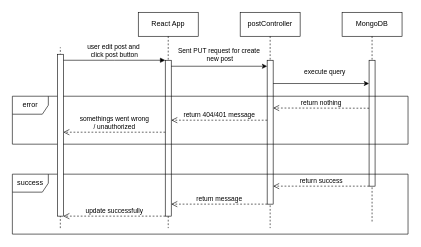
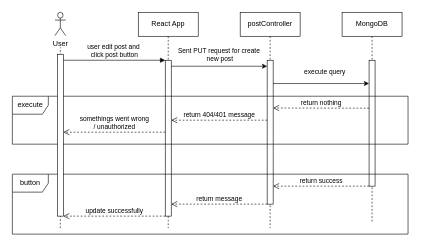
node "User": added
node "error": label "error" -> "execute"
node "success": label "success" -> "button"
